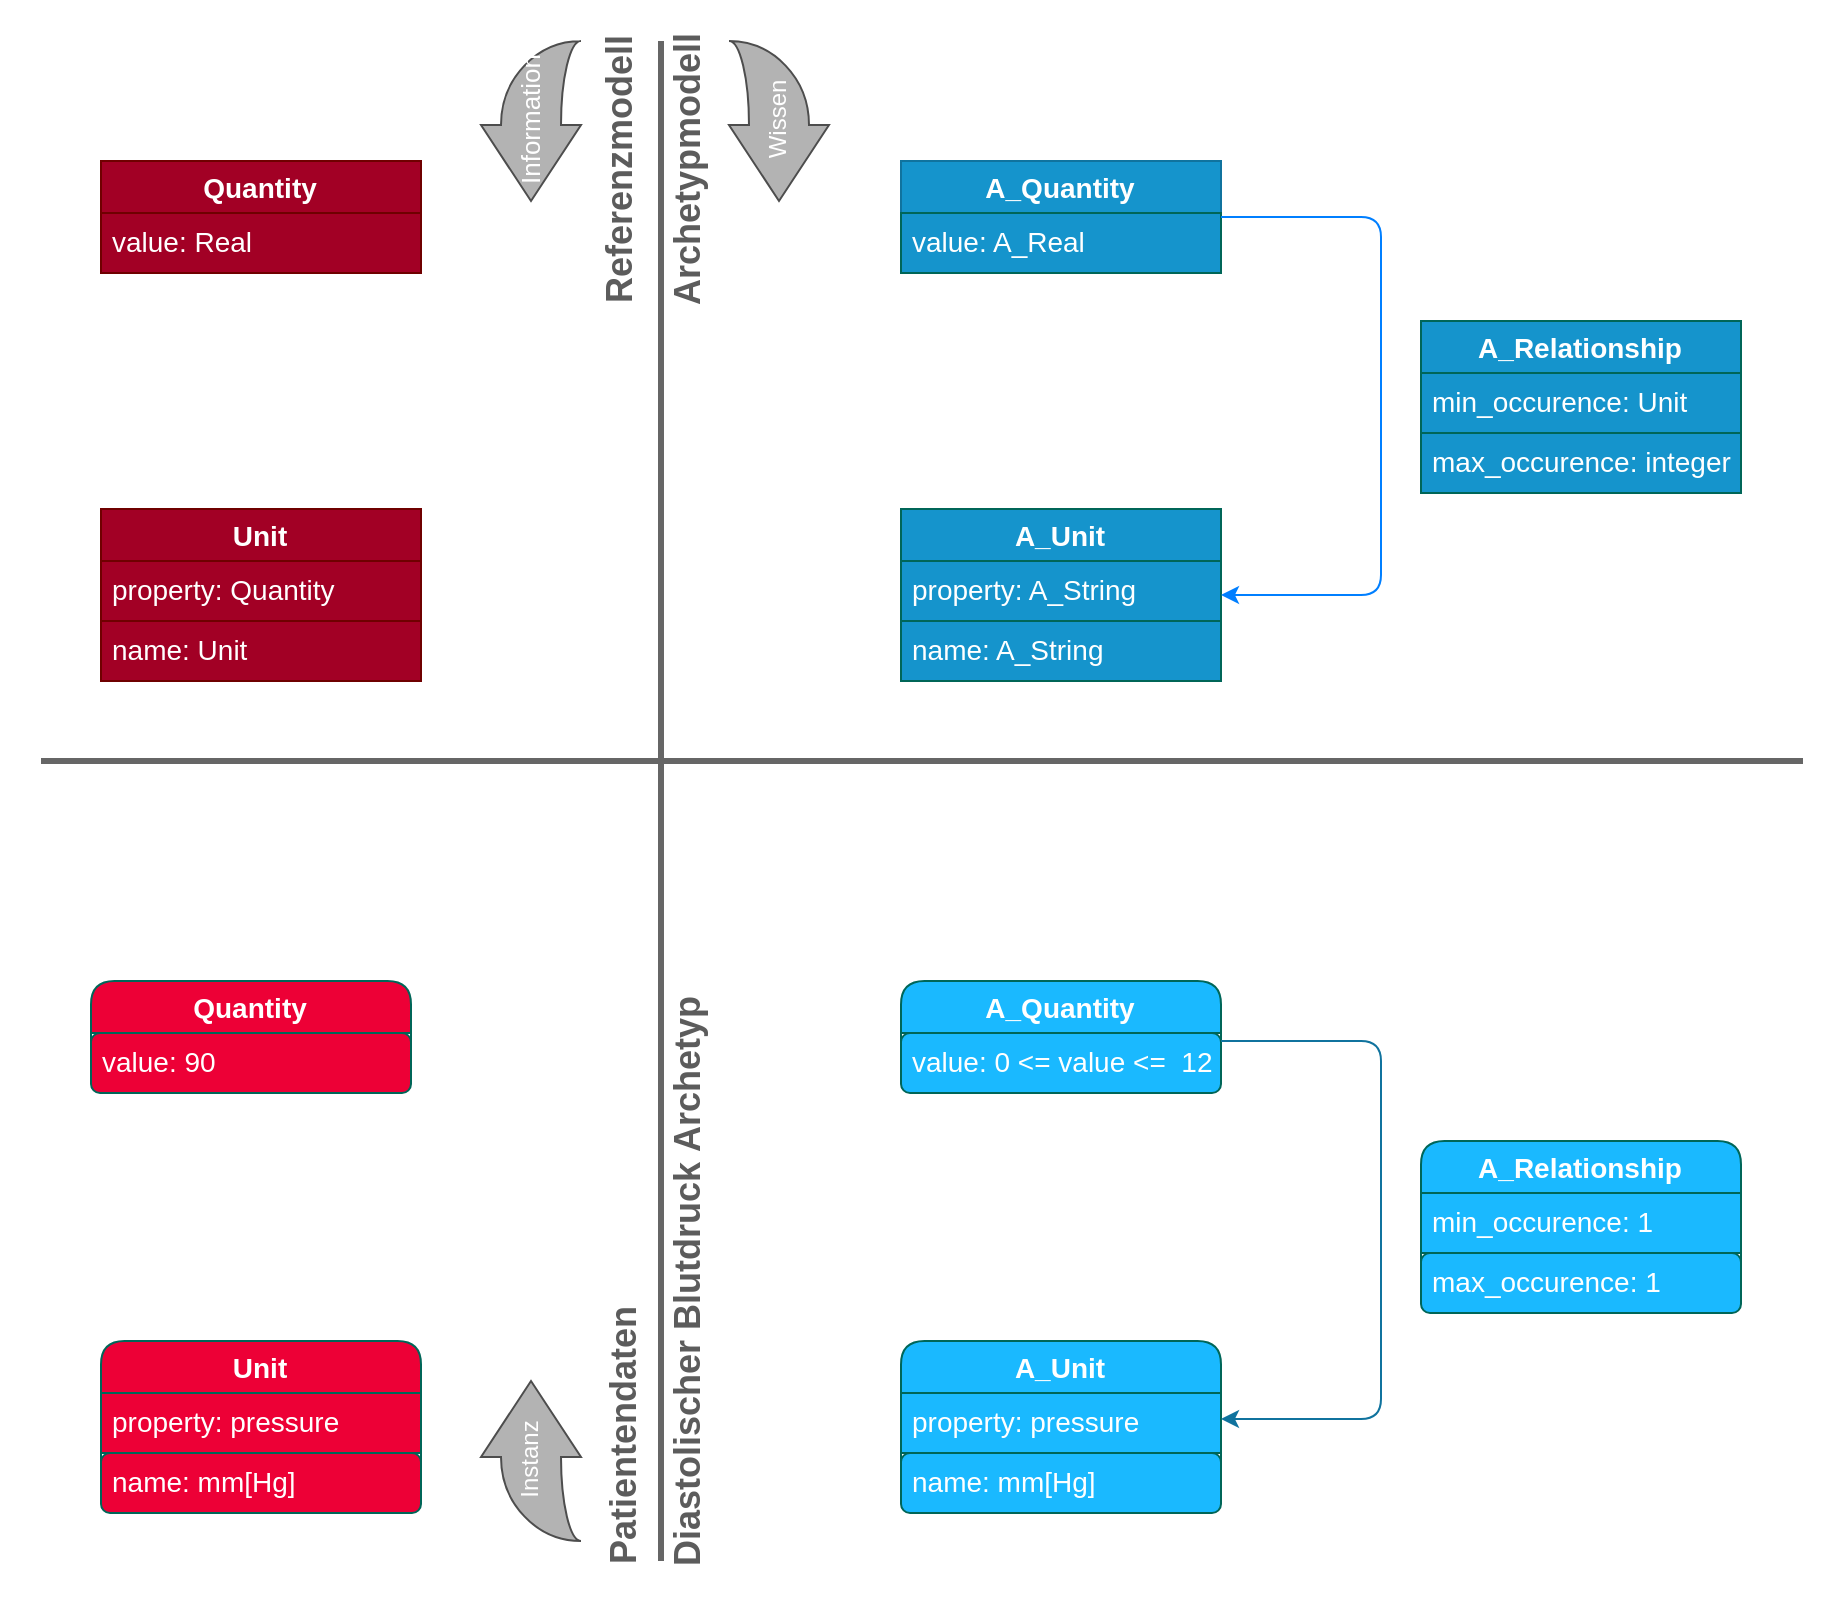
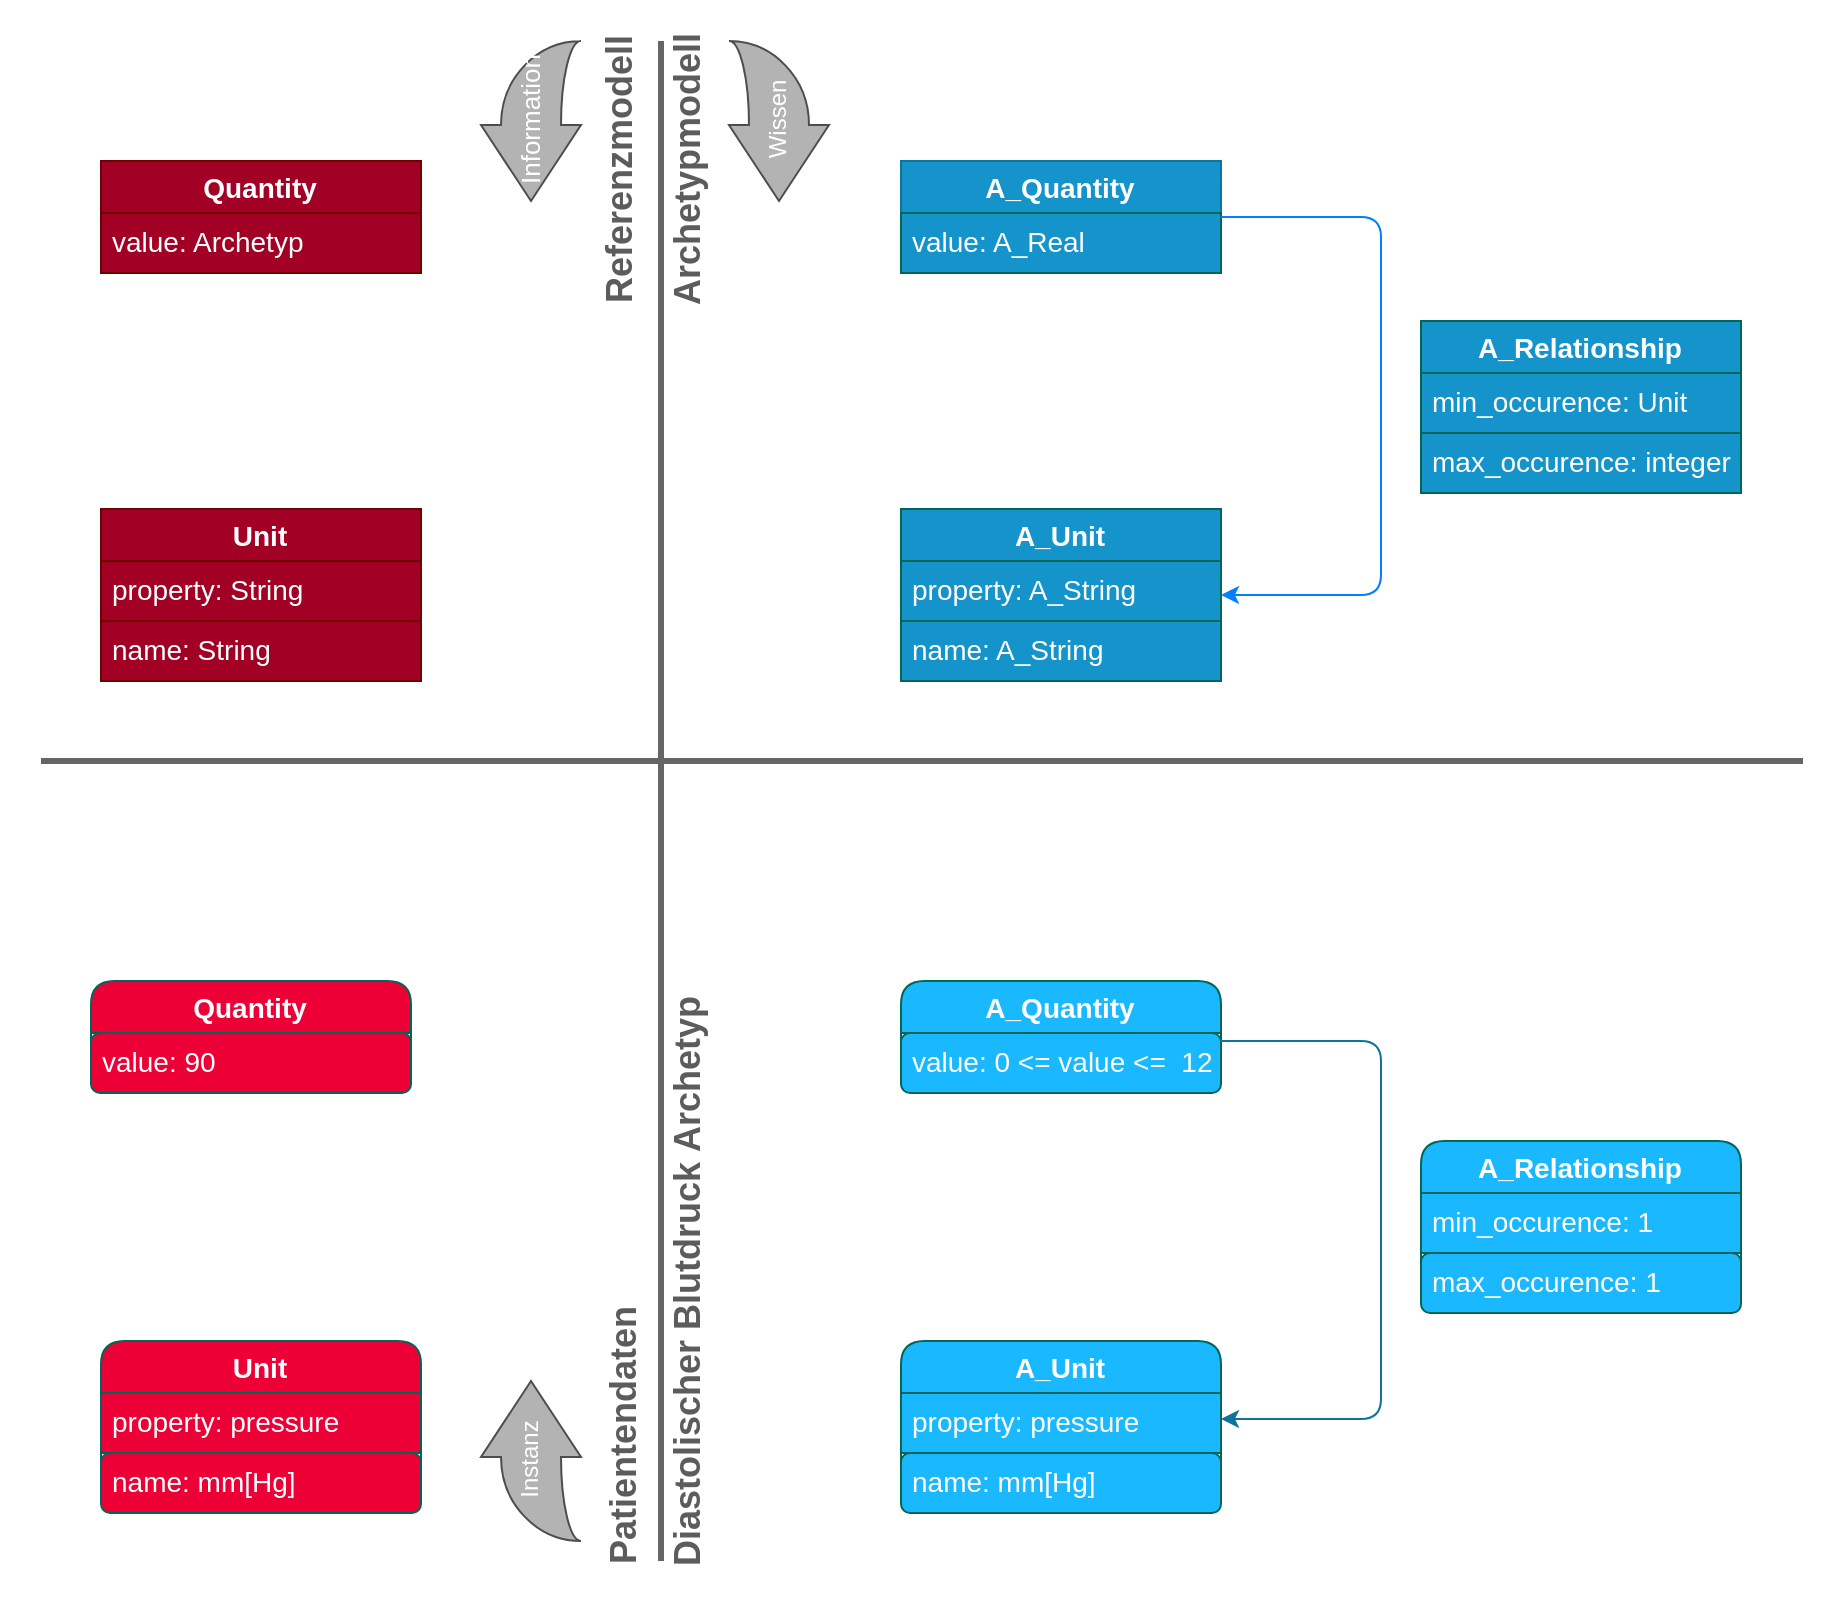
node "value: Real": label "value: Real" -> "value: Archetyp"
node "property: Quantity": label "property: Quantity" -> "property: String"
node "name: Unit": label "name: Unit" -> "name: String"
